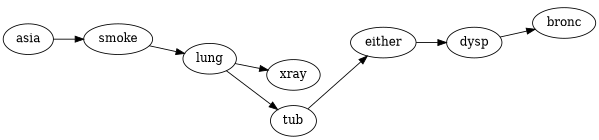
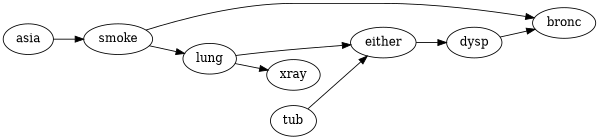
edge "smoke" -> "bronc": added
edge "lung" -> "tub": now "lung" -> "either"
